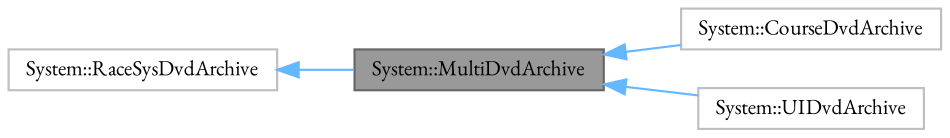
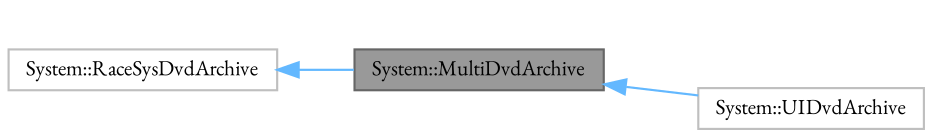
node "System::CourseDvdArchive": removed
